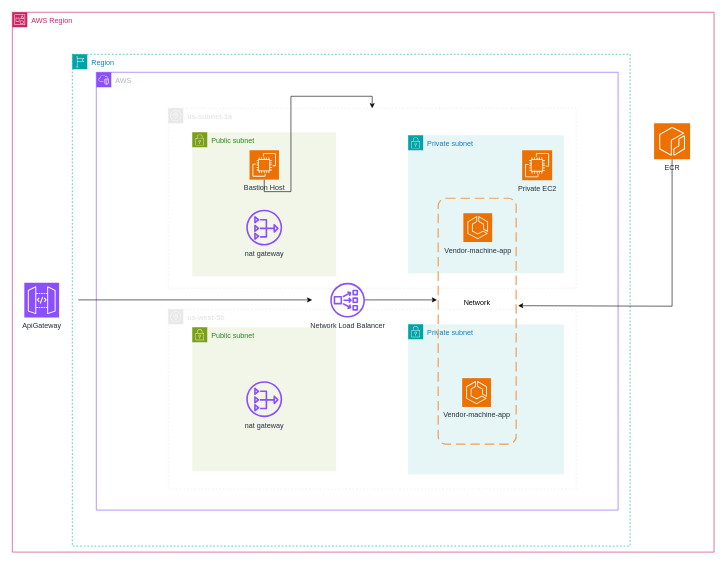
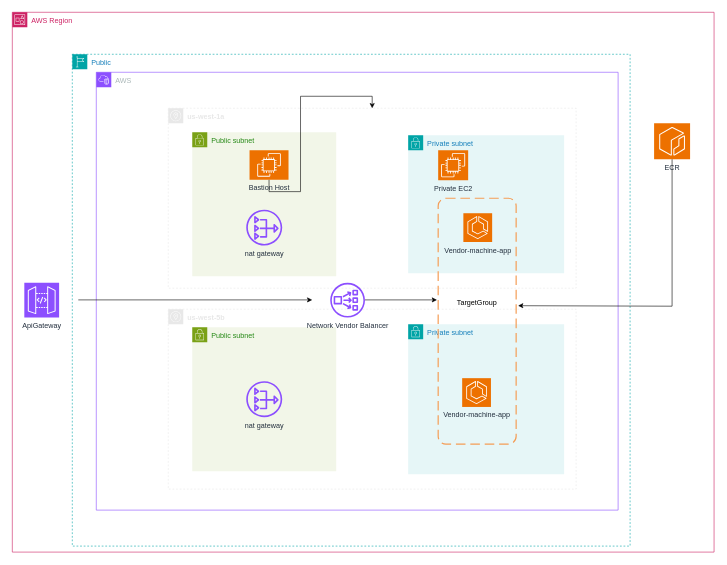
node "Region": label "Region" -> "Public"
node "us-subnet-1a": label "us-subnet-1a" -> "us-west-1a"
node "Bastion Host": size 29x29 -> 39x29
node "Private EC2": moved (537, 165) -> (453, 165)
node "Network": label "Network" -> "TargetGroup"
node "Network Load Balancer": label "Network Load Balancer" -> "Network Vendor Balancer"
